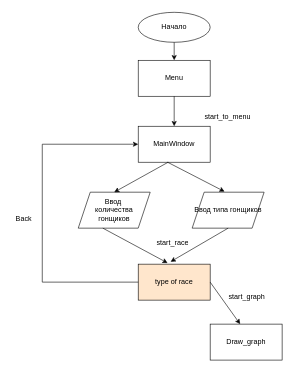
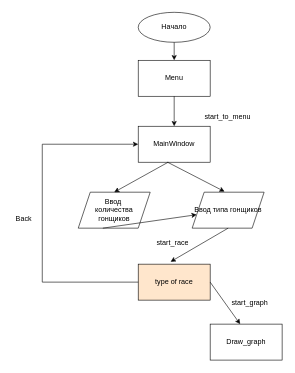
edge "Ввод количества гонщиков" -> "type of race": now "Ввод количества гонщиков" -> "Ввод типа гонщиков"
node "start_graph": moved (249, 297) -> (252, 303)
